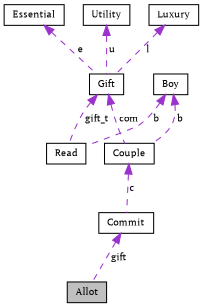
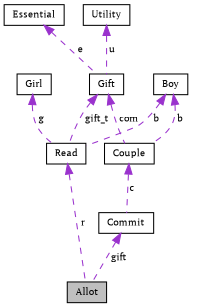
node "Luxury": removed
node "Girl": added
edge "Allot" -> "Read": added, label "r"
